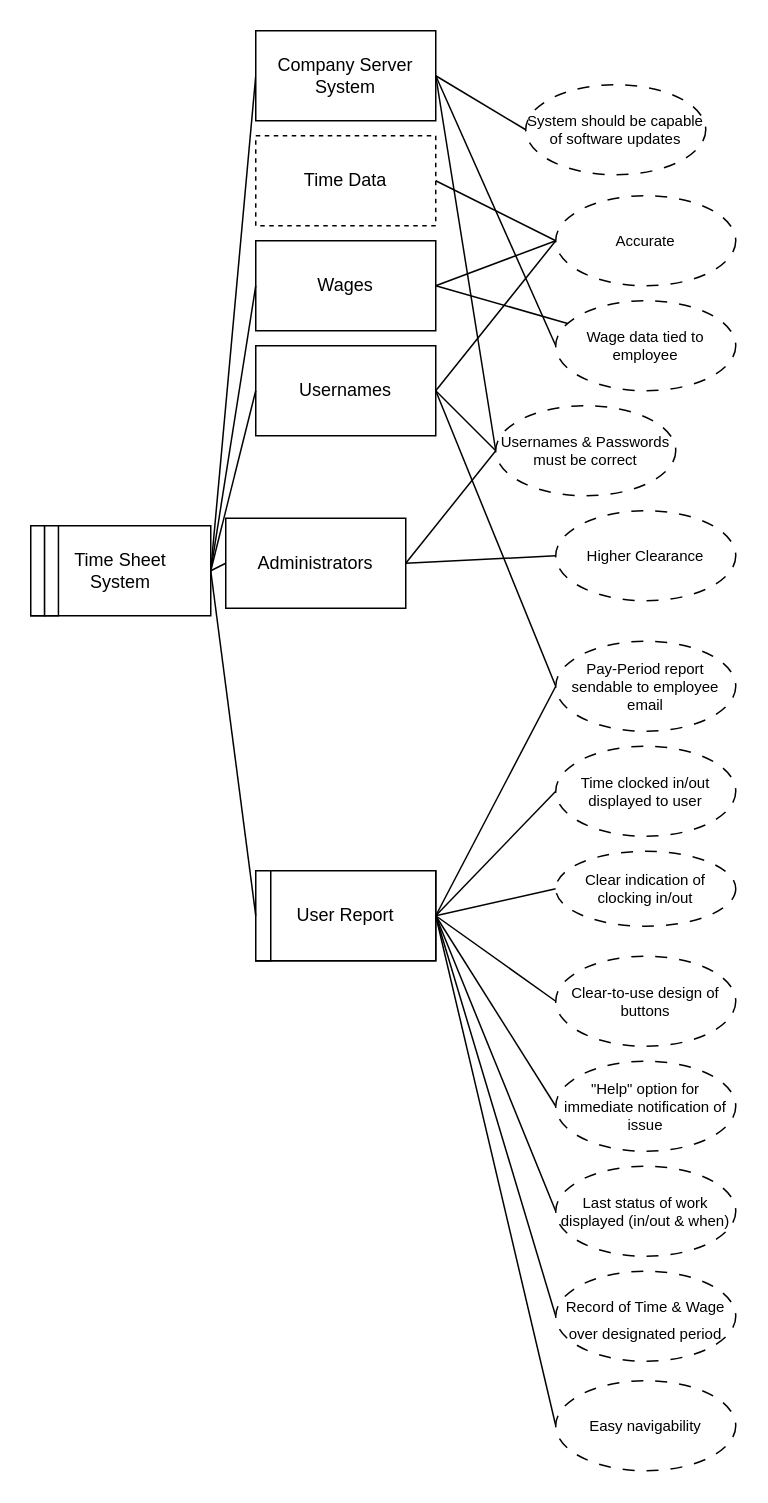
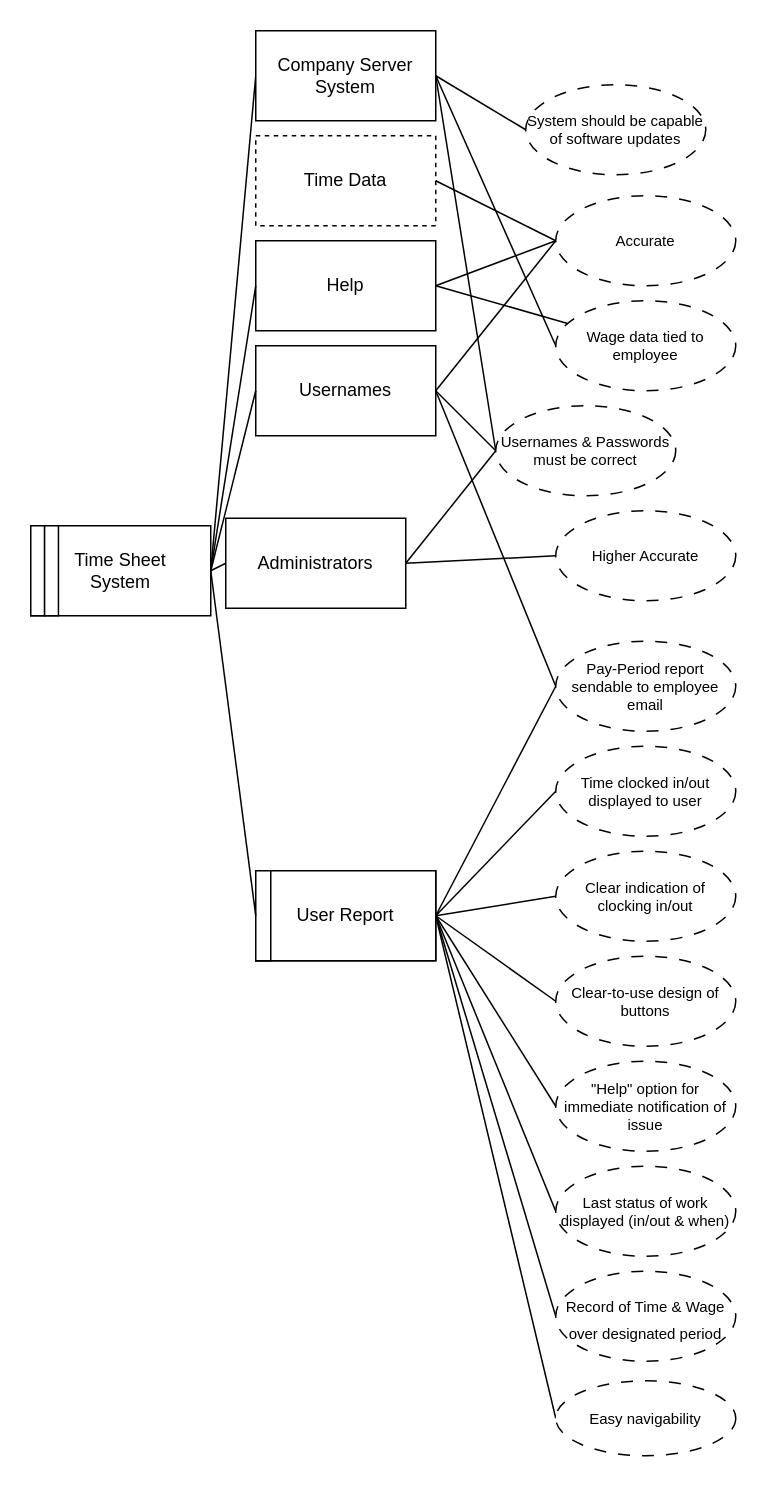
node "Wages": label "Wages" -> "Help"
node "Higher Clearance": label "Higher Clearance" -> "Higher Accurate"
node "Clear indication of clocking in/out": size 180x75 -> 180x90
node "Easy navigability": size 180x90 -> 180x75
